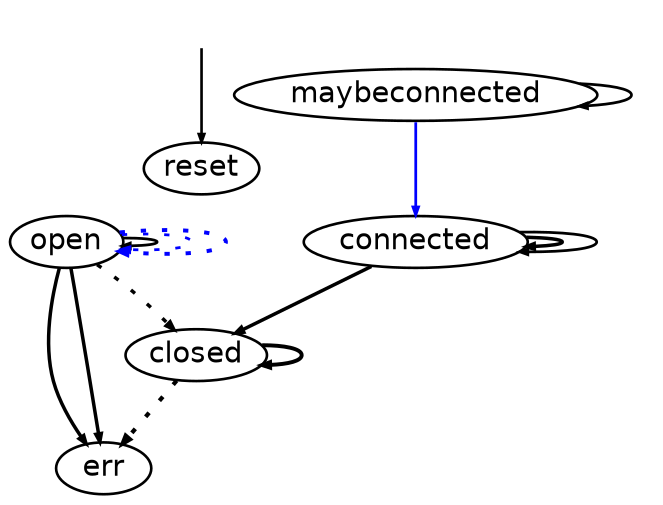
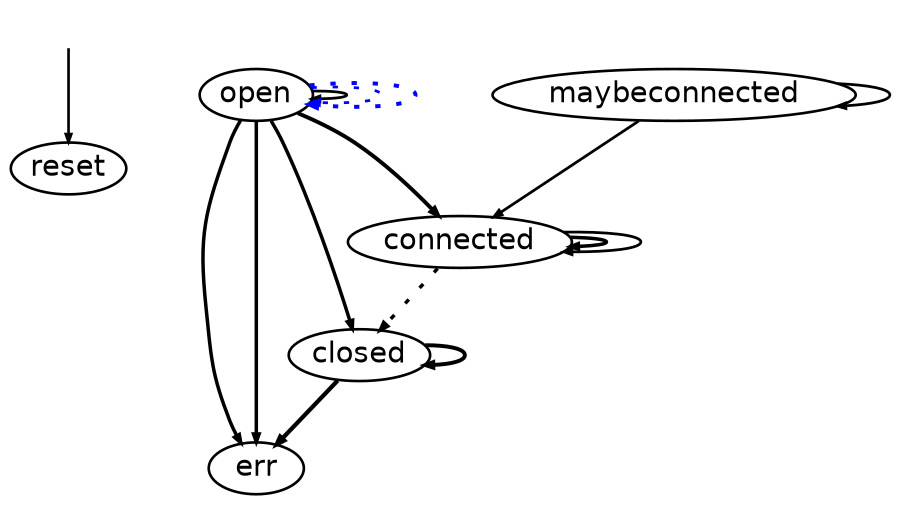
edge "open" -> "connected": added
edge "maybeconnected" -> "connected": color blue -> black
edge "open" -> "closed": style dotted -> solid
edge "connected" -> "closed": style solid -> dotted
edge "closed" -> "err": style dotted -> solid
